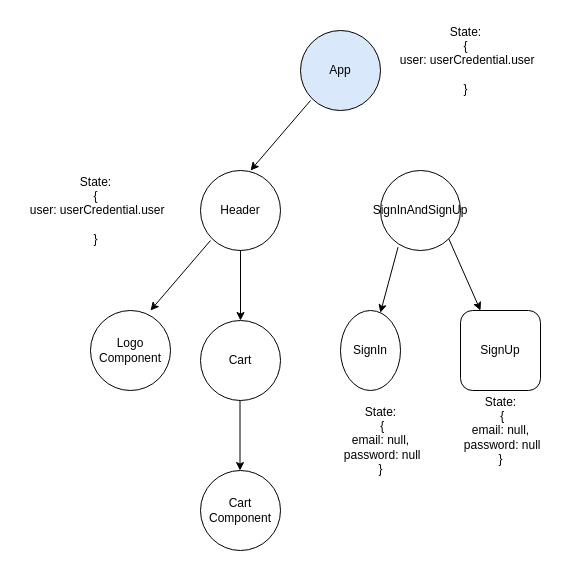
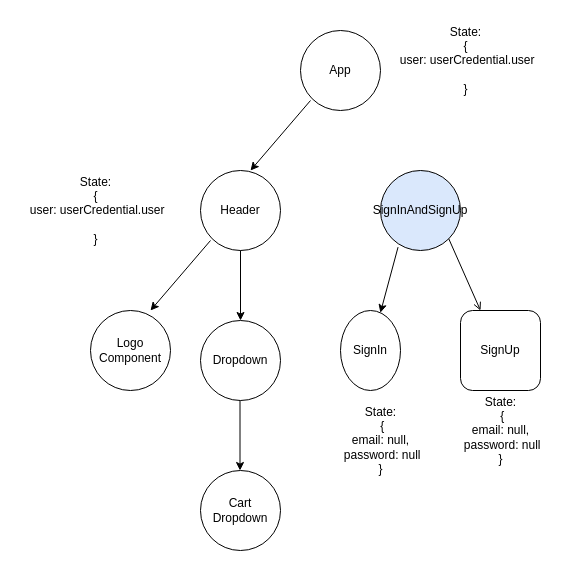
node "App": fillcolor #dae8fc -> #ffffff
node "SignInAndSignUp": fillcolor #ffffff -> #dae8fc
edge "SignInAndSignUp" -> "SignUp": arrowhead classic -> open
node "Cart": label "Cart" -> "Dropdown"
node "Cart Component": label "Cart Component" -> "Cart Dropdown"
